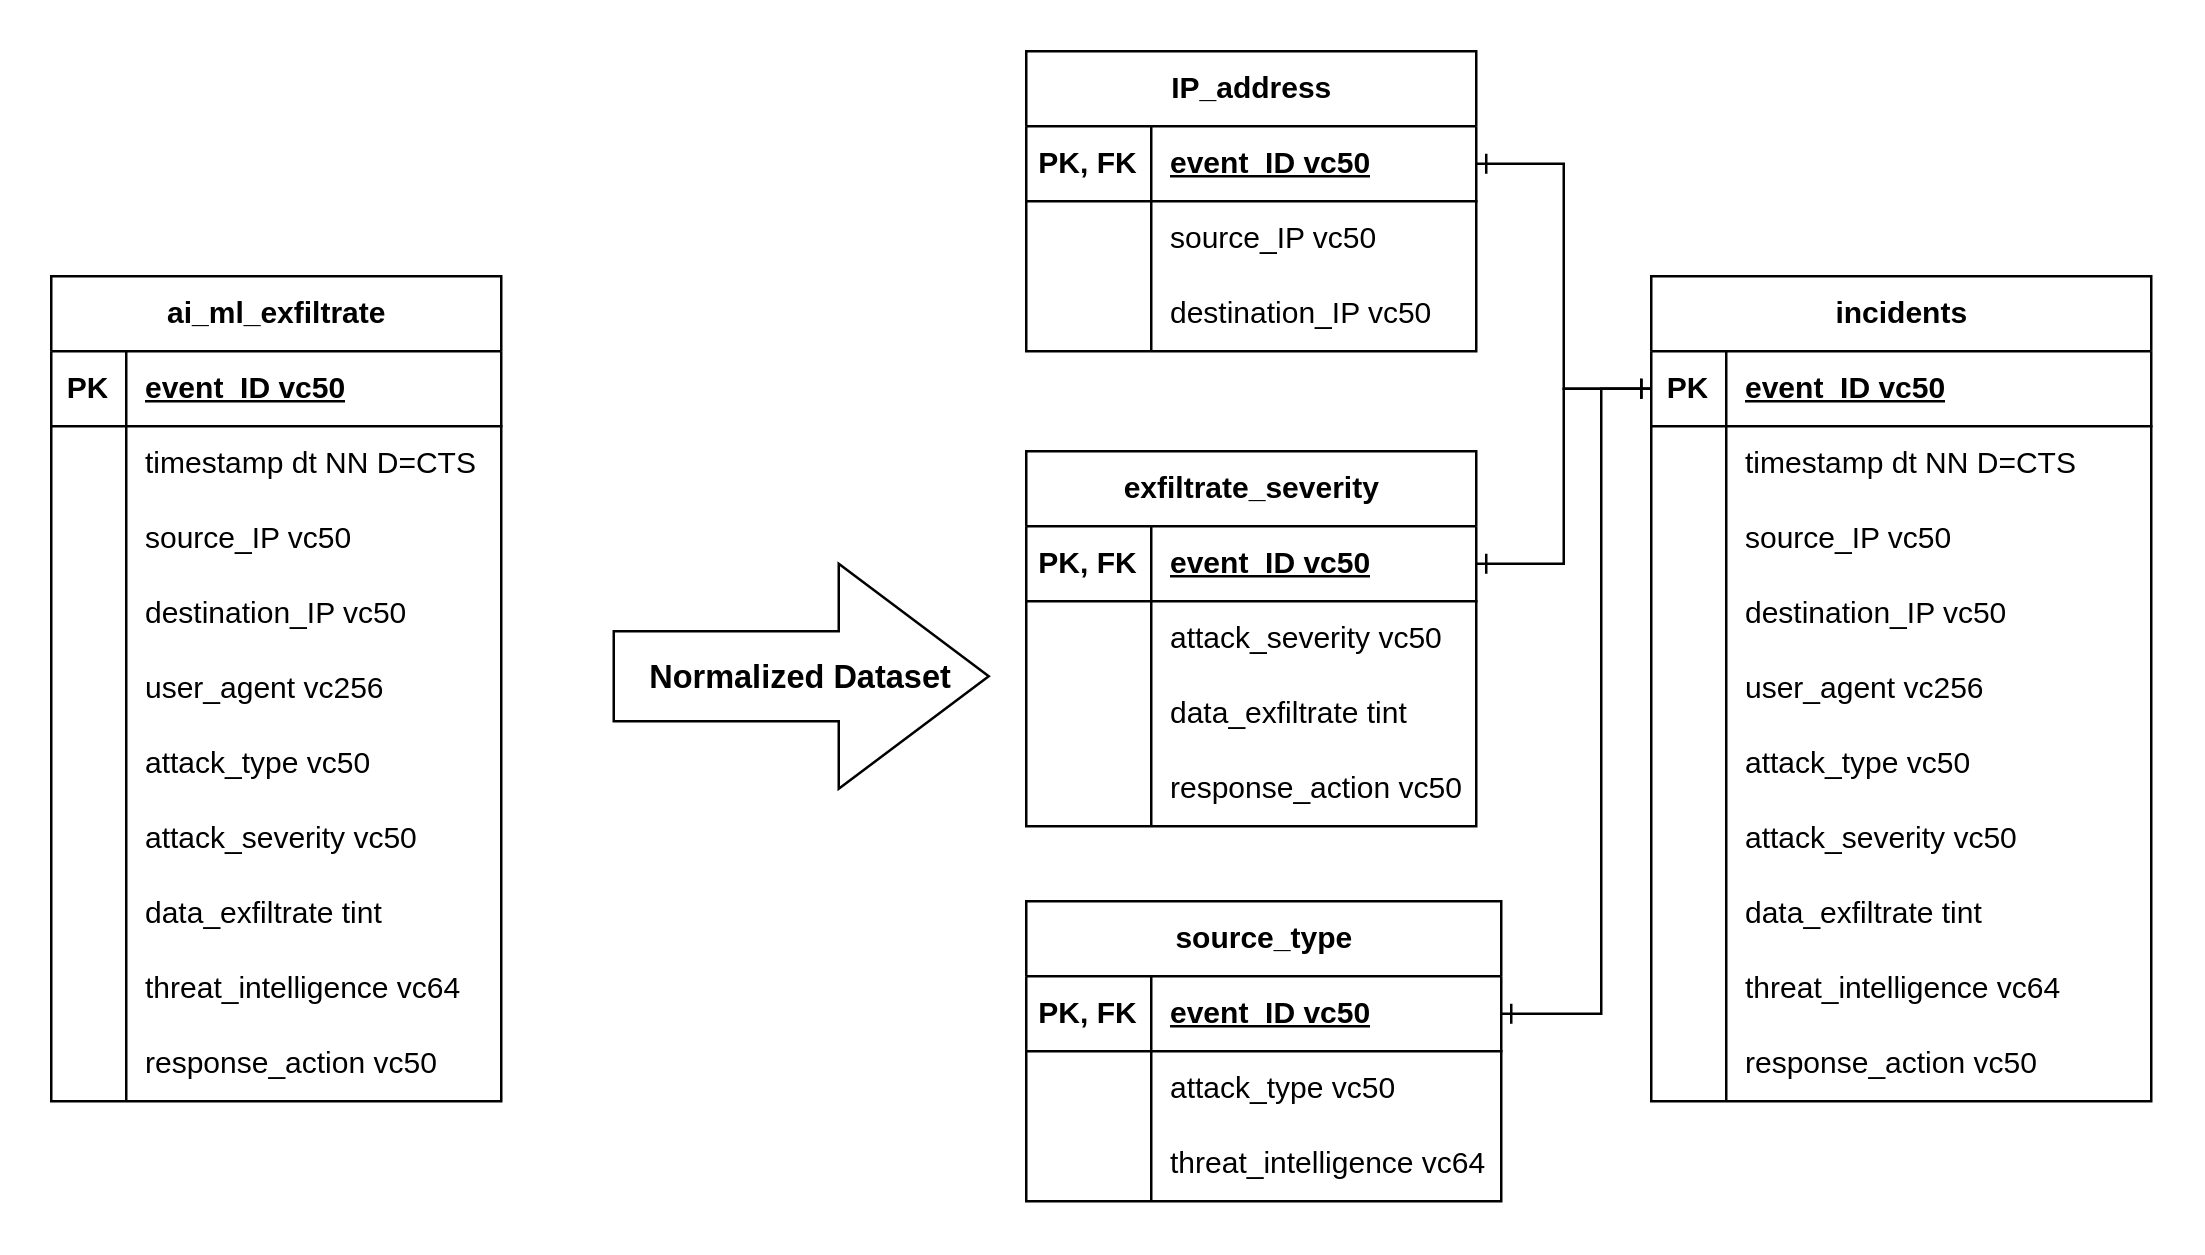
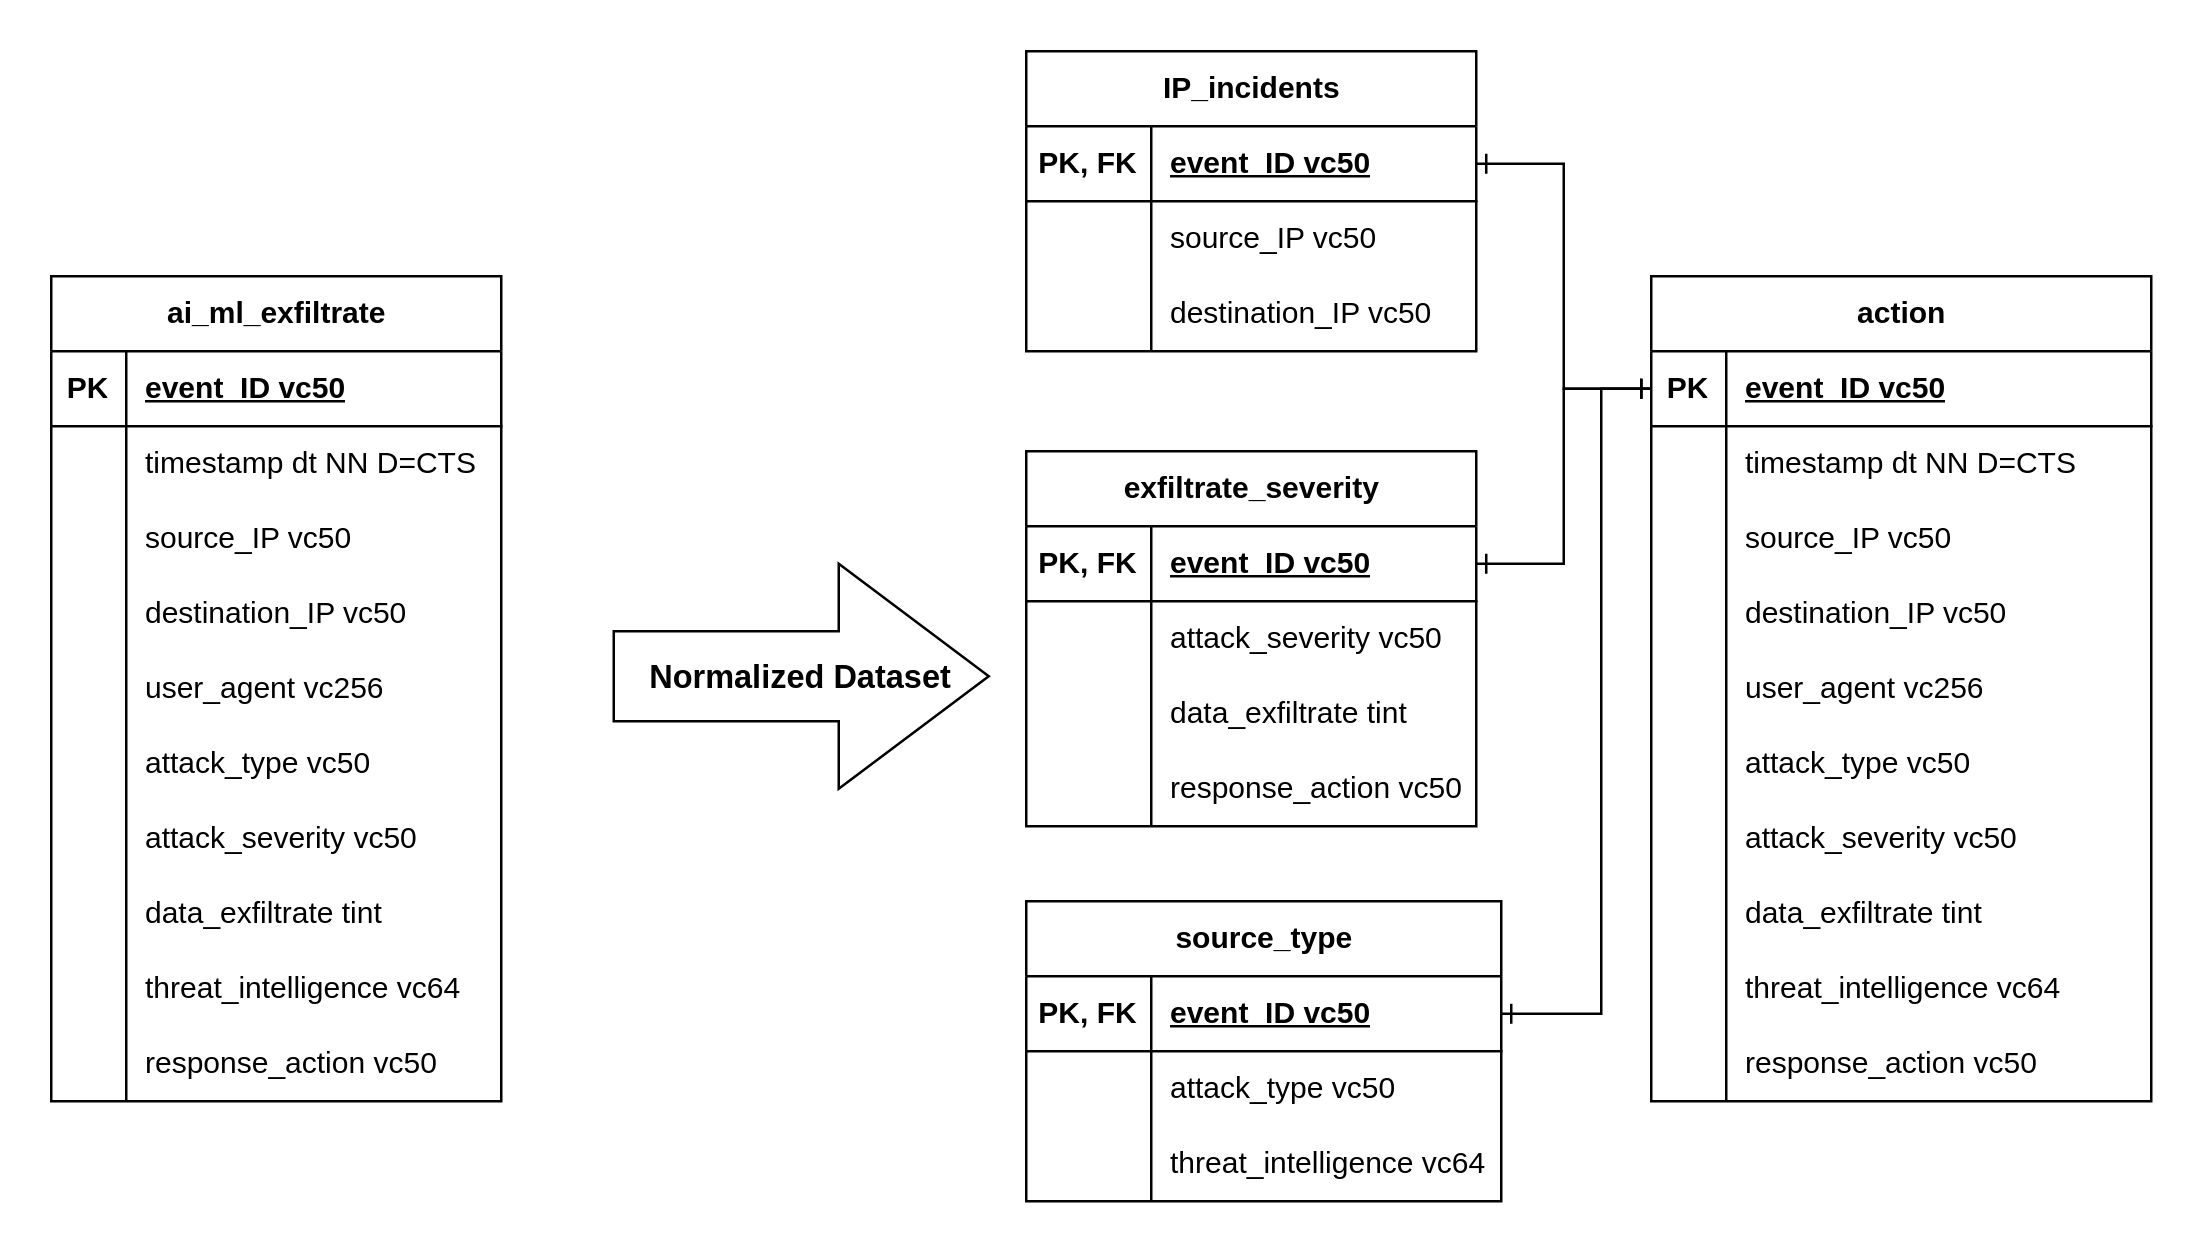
node "IP_address": label "IP_address" -> "IP_incidents"
node "incidents": label "incidents" -> "action"
